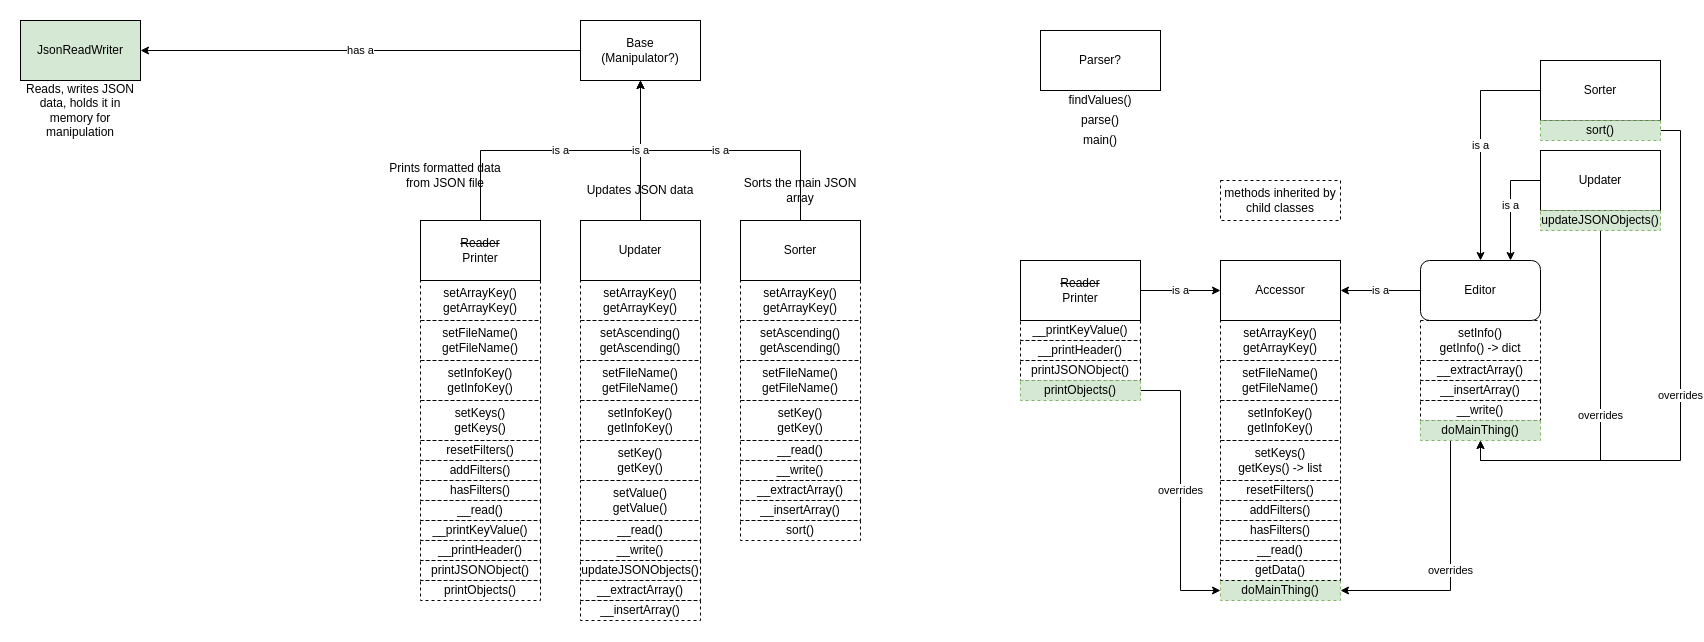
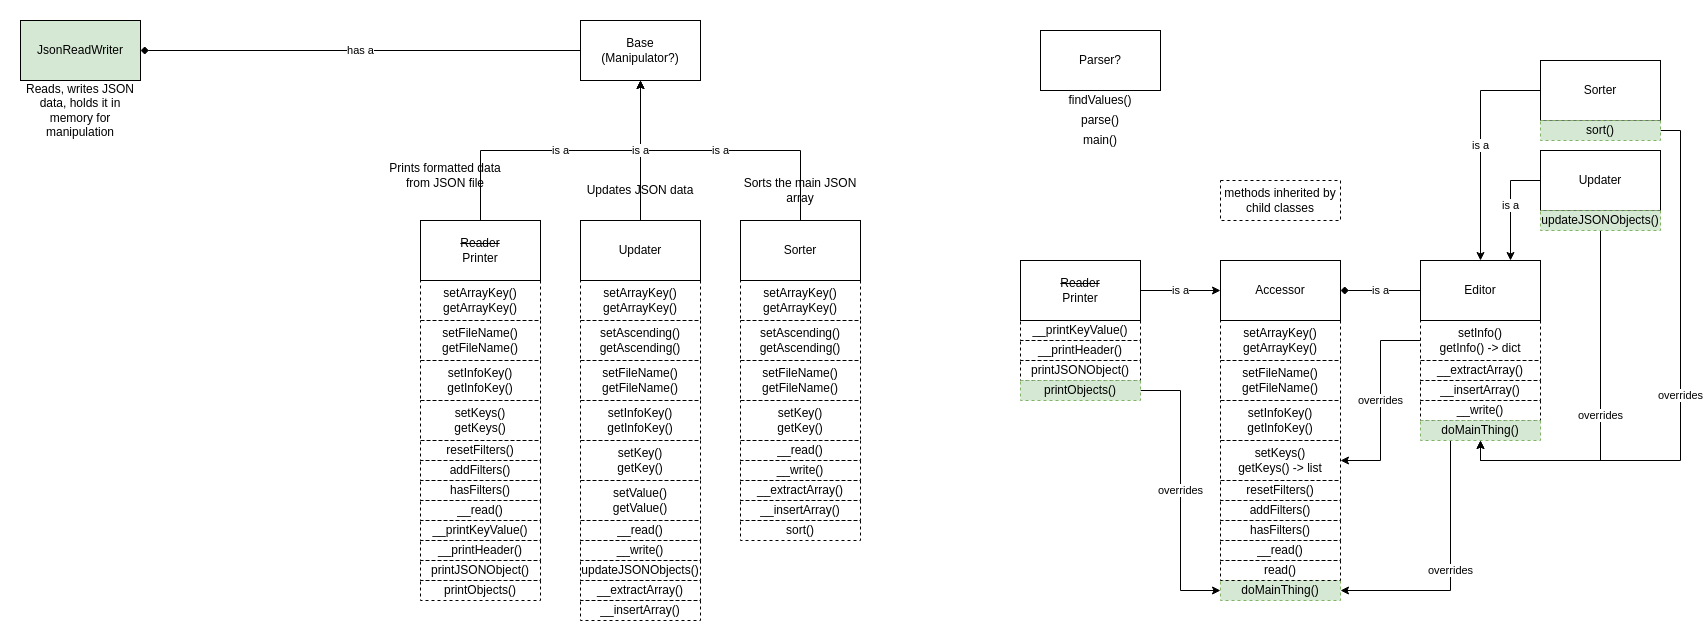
edge "Base (Manipulator?)" -> "JsonReadWriter": arrowhead classic -> diamond
edge "Editor" -> "Accessor": arrowhead classic -> diamond
node "Editor": shape rounded rectangle -> rectangle
edge "setInfo() getInfo() -> dict" -> "setKeys() getKeys() -> list": added, label "overrides"
node "getData()": label "getData()" -> "read()"
